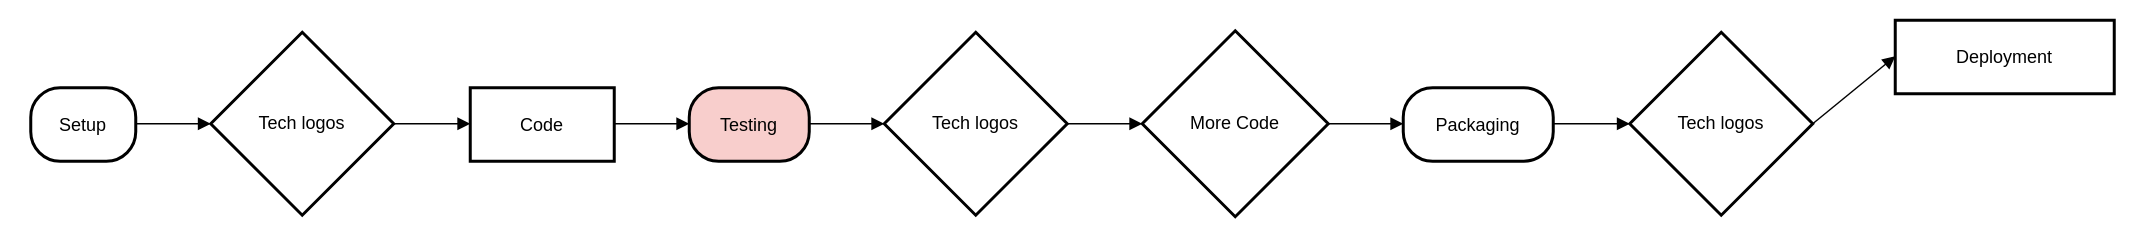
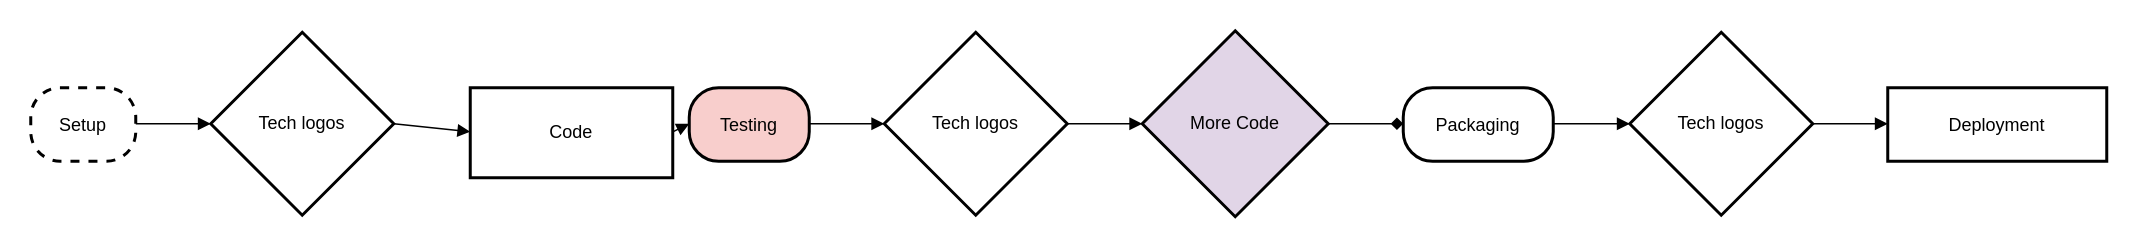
node "Deployment": moved (2005, 57) -> (1997, 125)
node "More Code": fillcolor #ffffff -> #e1d5e7
edge "More Code" -> "Packaging": arrowhead block -> diamond
node "Setup": style solid -> dashed
node "Code": size 144x74 -> 203x90
